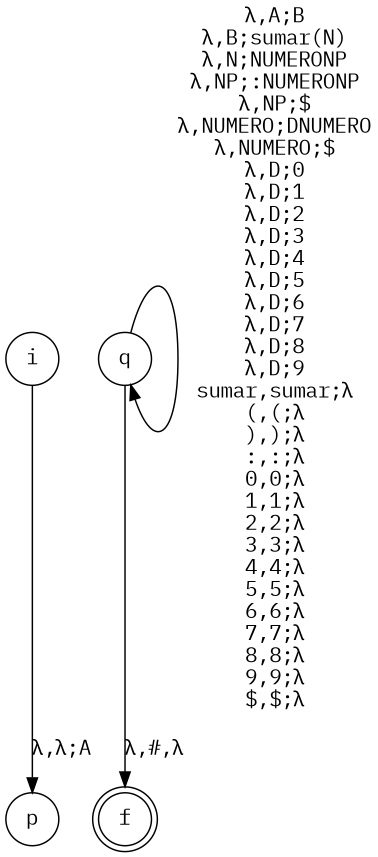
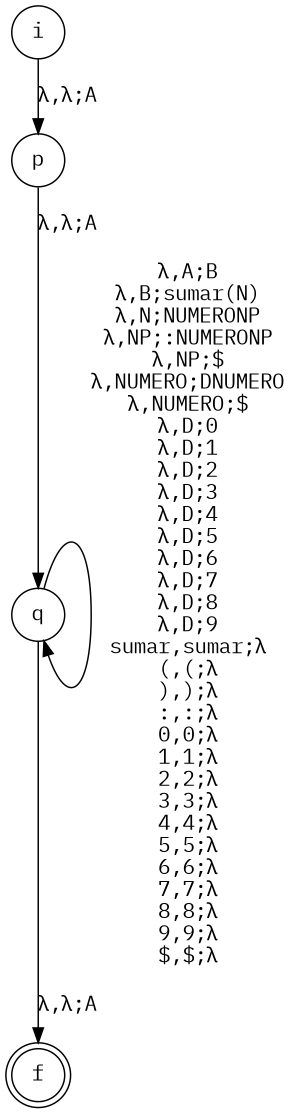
edge "p" -> "q": added, label "λ,λ;A"
edge "q" -> "f": label "λ,#,λ" -> "λ,λ;A"
